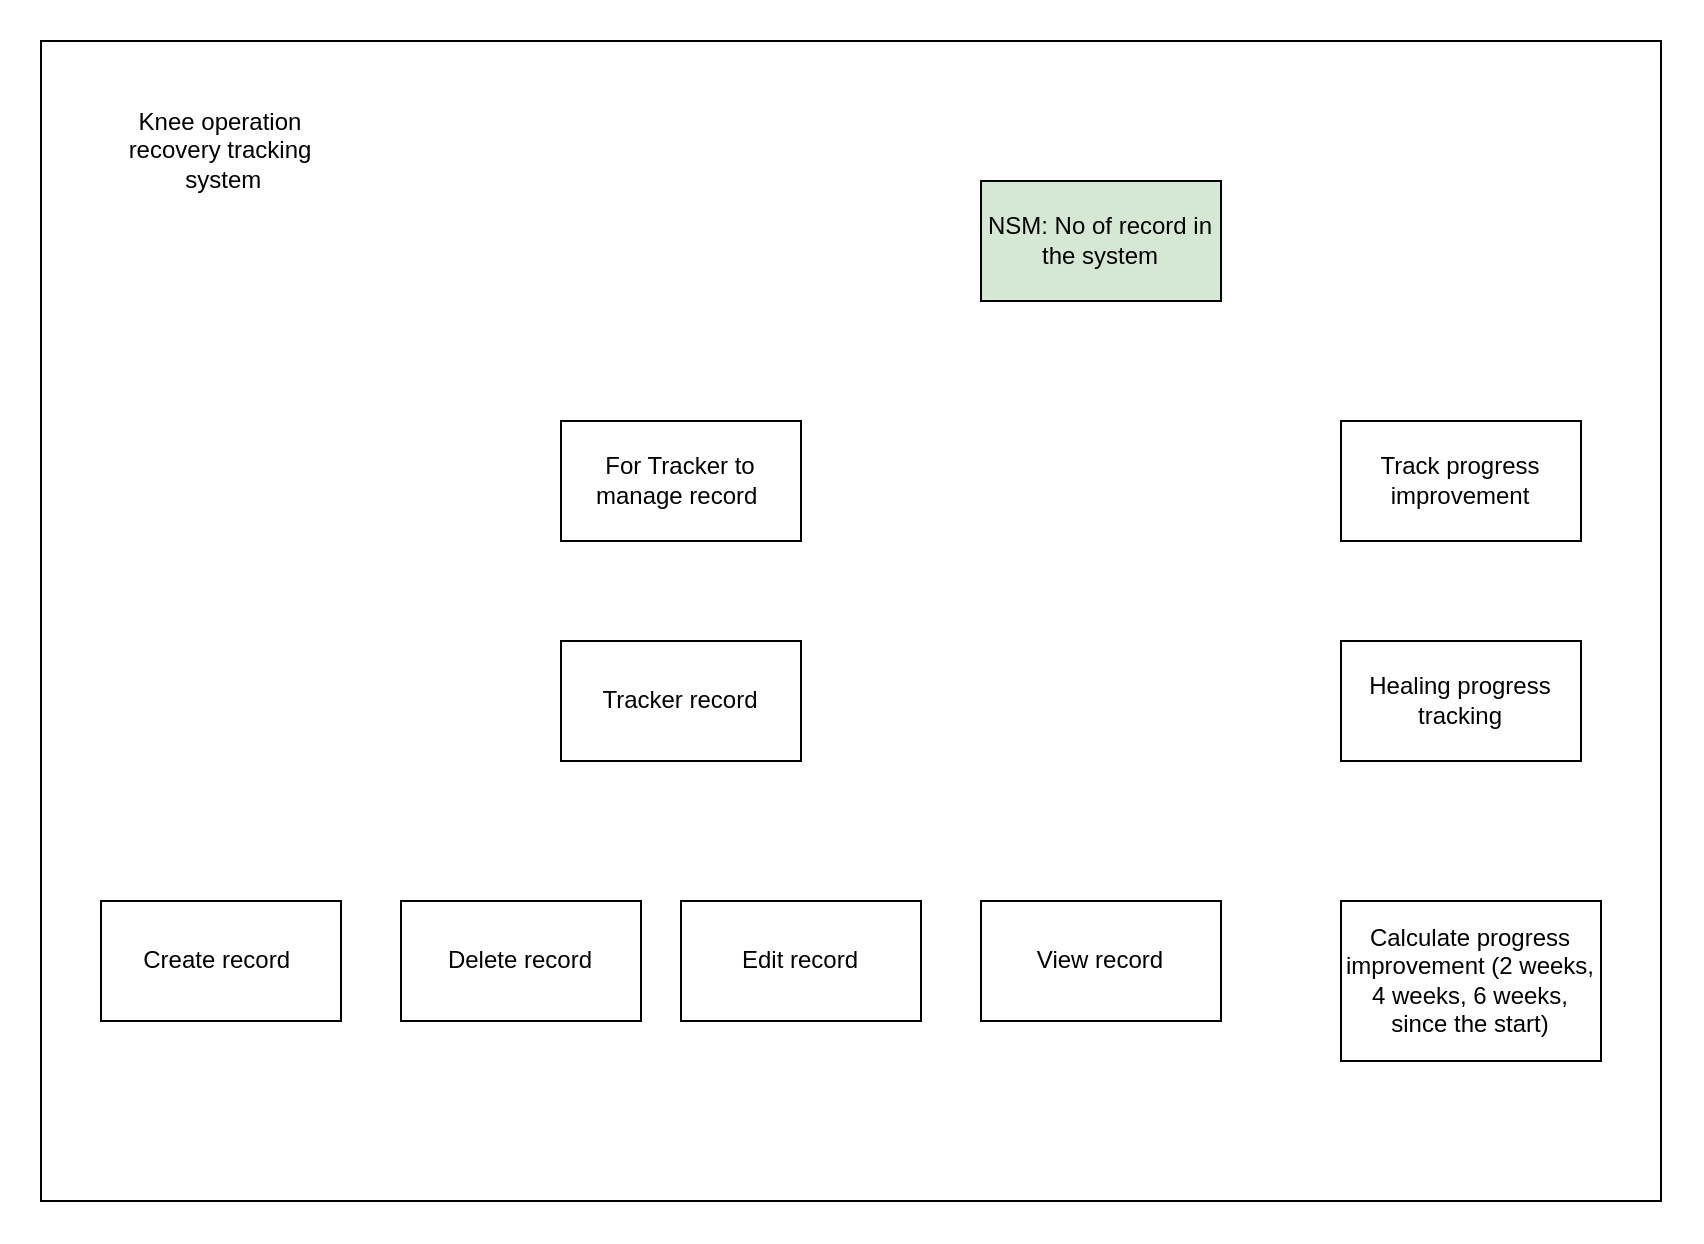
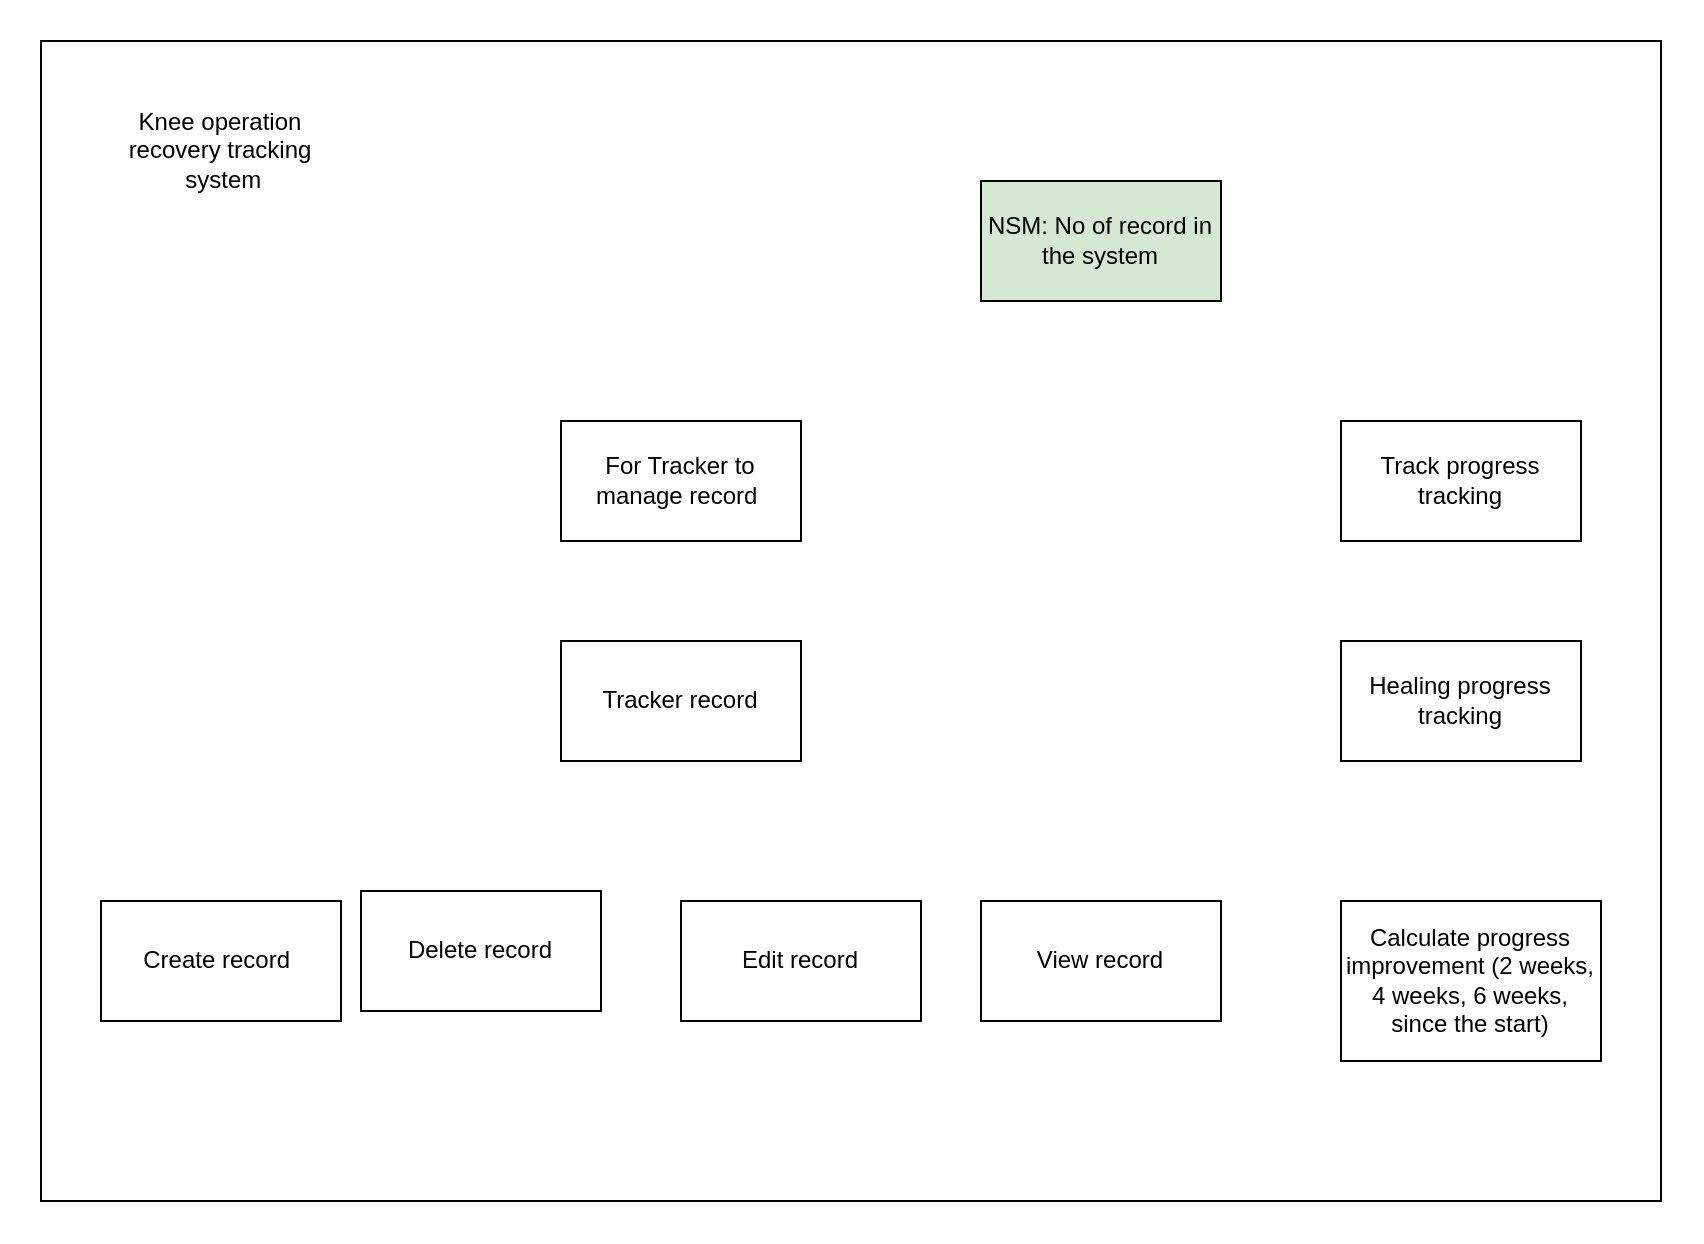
node "Track progress improvement": label "Track progress improvement" -> "Track progress tracking"
node "Delete record": moved (521, 961) -> (481, 951)
